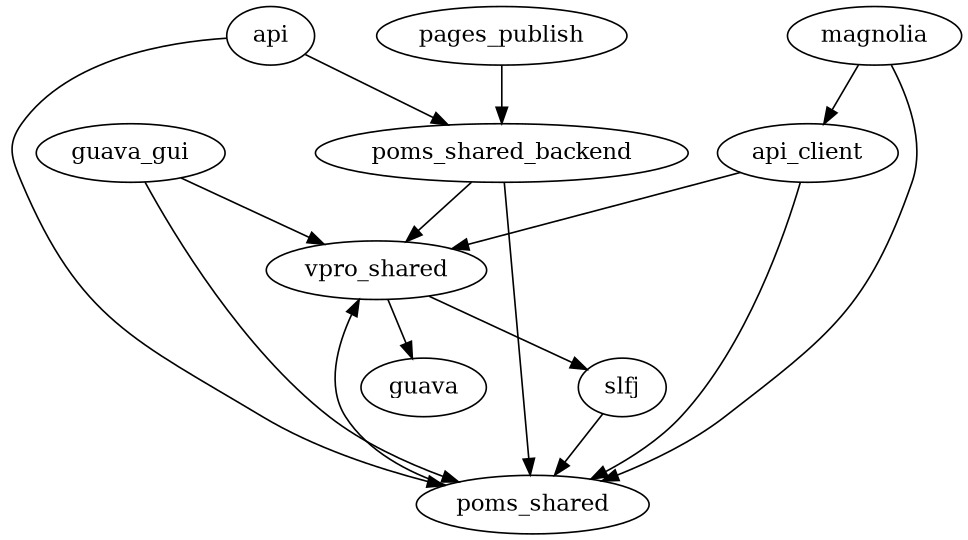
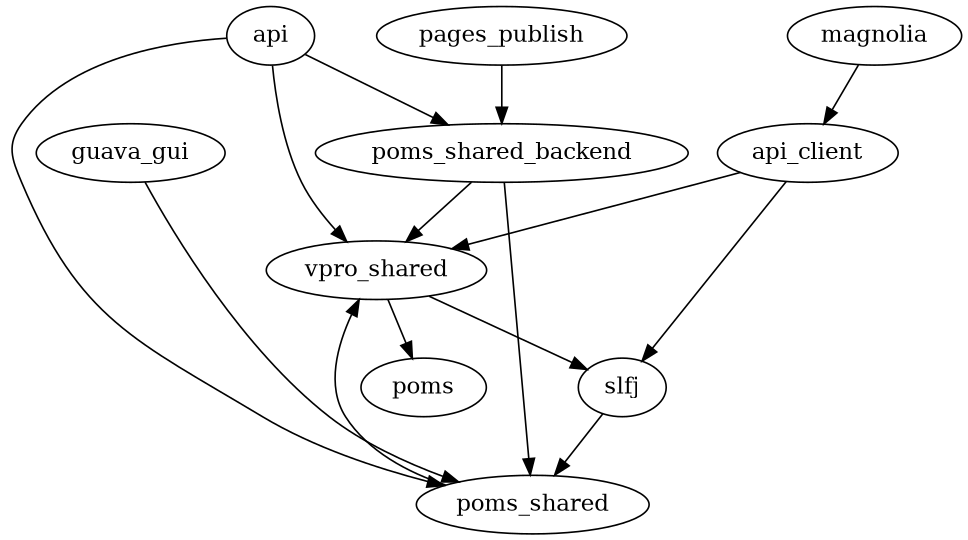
edge "guava_gui" -> "vpro_shared": now "api" -> "vpro_shared"
edge "magnolia" -> "poms_shared": removed
edge "api_client" -> "poms_shared": now "api_client" -> "slfj"
node "guava": label "guava" -> "poms"
